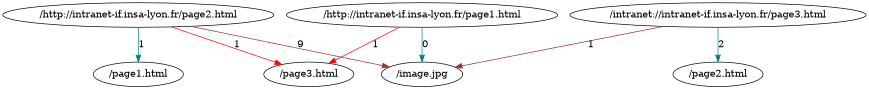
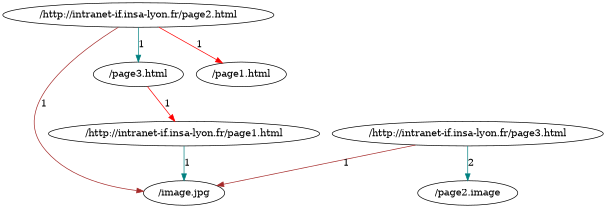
node "/intranet://intranet-if.insa-lyon.fr/page3.html": label "/intranet://intranet-if.insa-lyon.fr/page3.html" -> "/http://intranet-if.insa-lyon.fr/page3.html"
edge "/http://intranet-if.insa-lyon.fr/page2.html" -> "/page1.html": color teal -> red
edge "/http://intranet-if.insa-lyon.fr/page1.html" -> "/page3.html": reversed
edge "/http://intranet-if.insa-lyon.fr/page2.html" -> "/page3.html": color red -> teal
edge "/http://intranet-if.insa-lyon.fr/page2.html" -> "/image.jpg": label "9" -> "1"
edge "/http://intranet-if.insa-lyon.fr/page1.html" -> "/image.jpg": label "0" -> "1"
node "/page2.html": label "/page2.html" -> "/page2.image"
